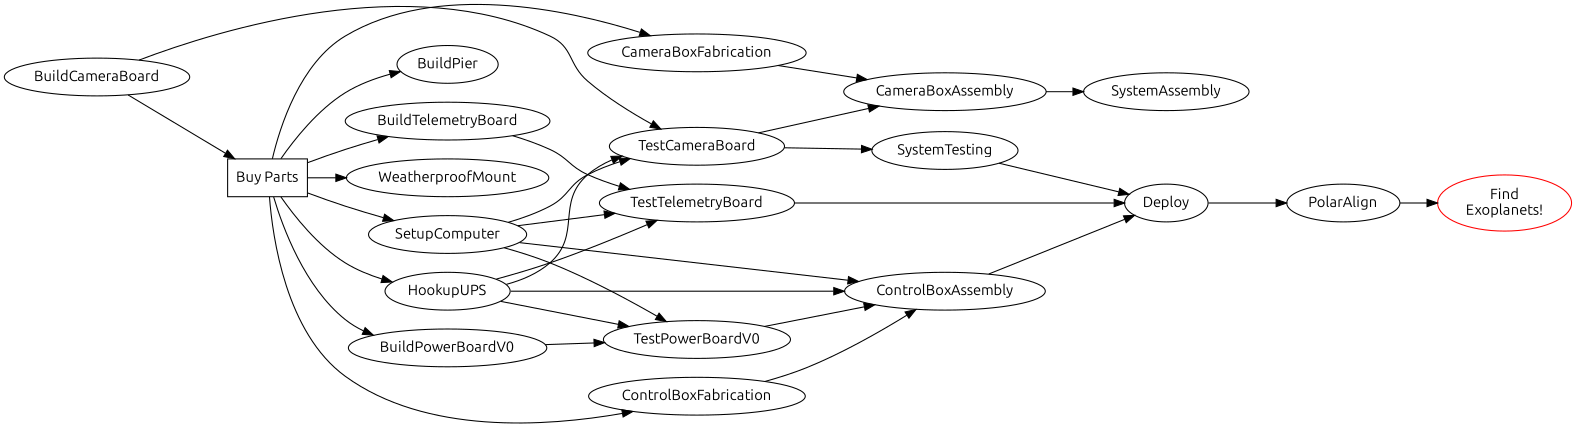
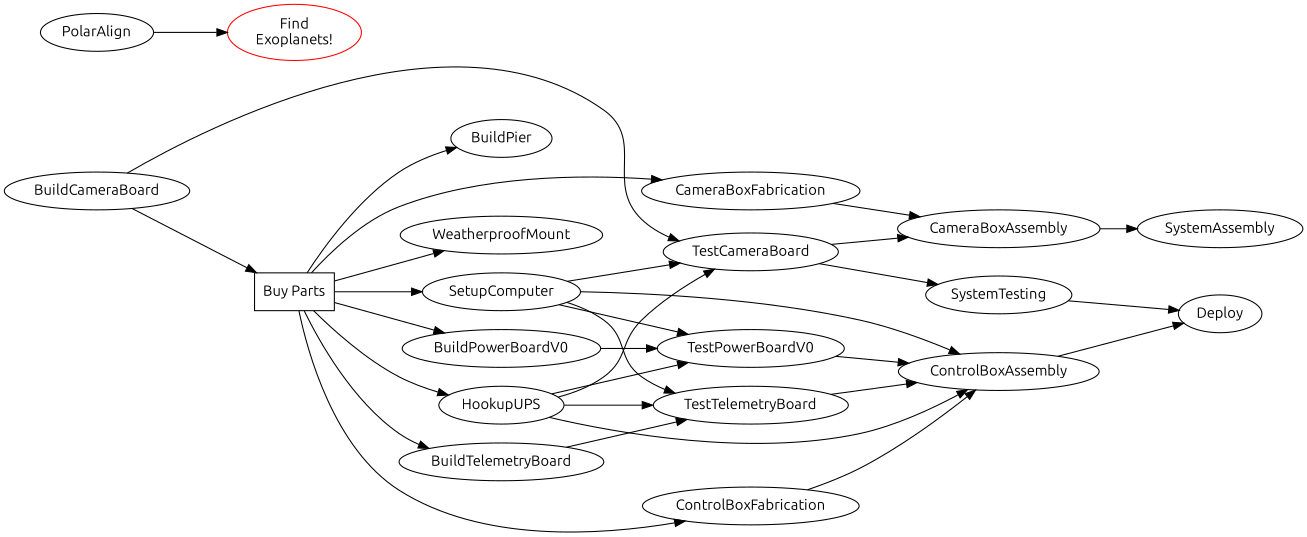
edge "TestTelemetryBoard" -> "Deploy": now "TestTelemetryBoard" -> "ControlBoxAssembly"
edge "Deploy" -> "PolarAlign": removed
